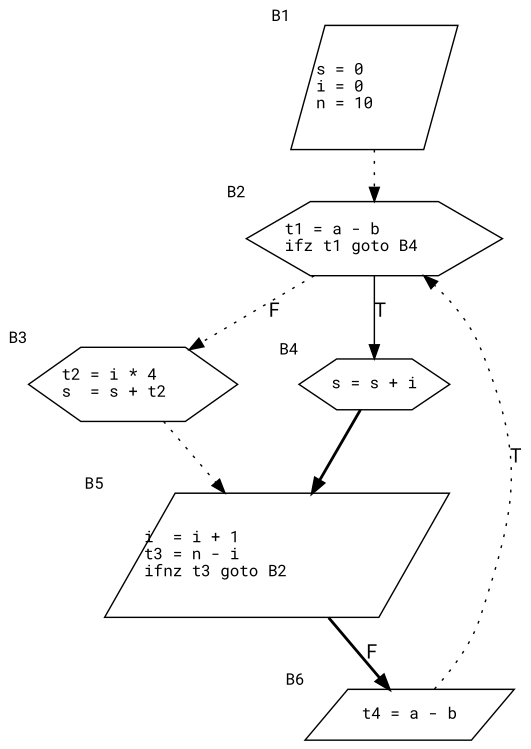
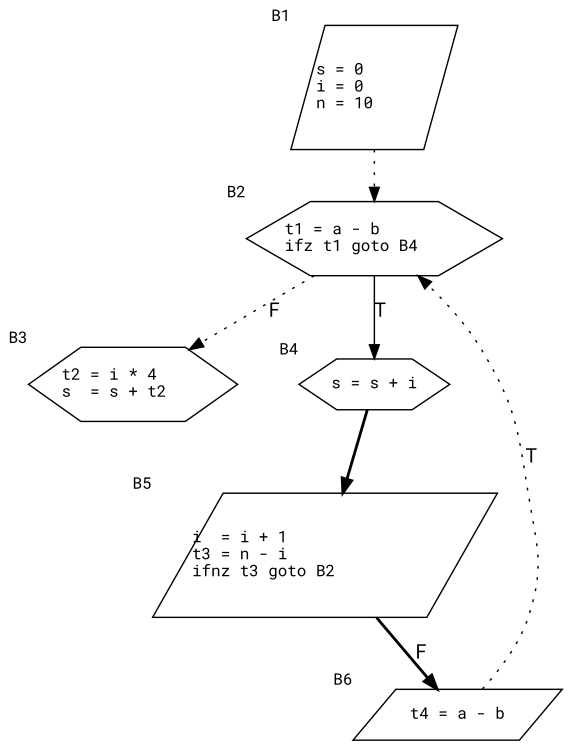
edge "t2 = i * 4 s  = s + t2 B3" -> "i  = i + 1 t3 = n - i ifnz t3 goto B2 B5": removed
